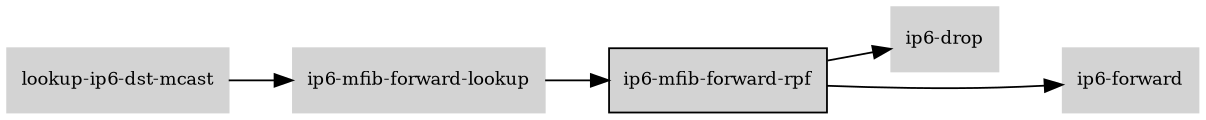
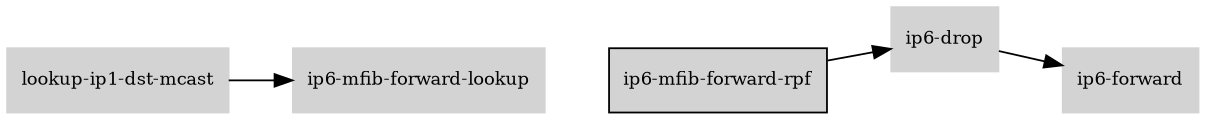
node "lookup-ip6-dst-mcast": label "lookup-ip6-dst-mcast" -> "lookup-ip1-dst-mcast"
edge "ip6-mfib-forward-lookup" -> "ip6-mfib-forward-rpf": removed
edge "ip6-mfib-forward-rpf" -> "ip6-forward": now "ip6-drop" -> "ip6-forward"
